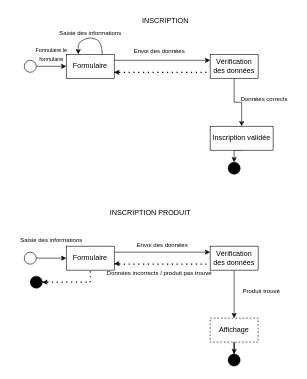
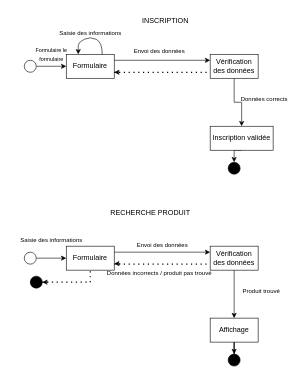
node "INSCRIPTION PRODUIT": label "INSCRIPTION PRODUIT" -> "RECHERCHE PRODUIT"
node "Affichage": style dashed -> solid
